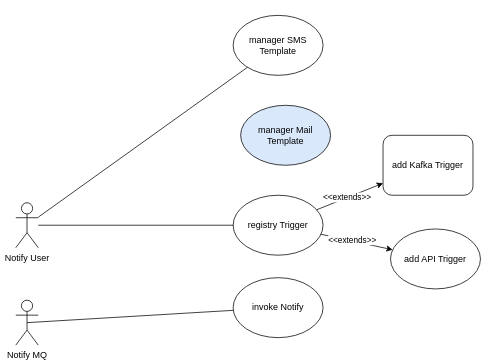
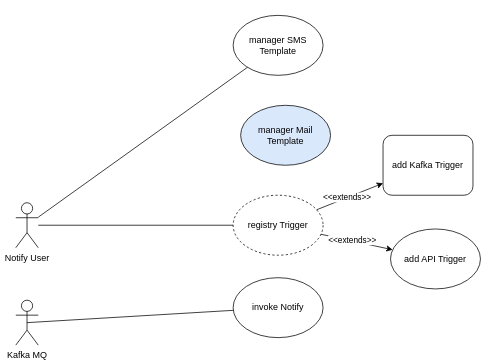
node "registry Trigger": style solid -> dashed
node "Notify MQ": label "Notify MQ" -> "Kafka MQ"
